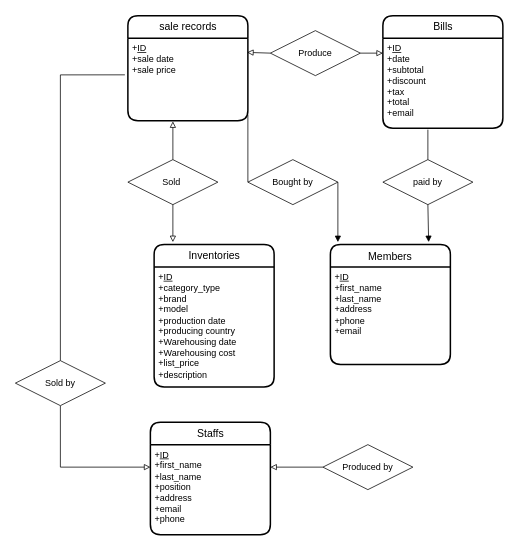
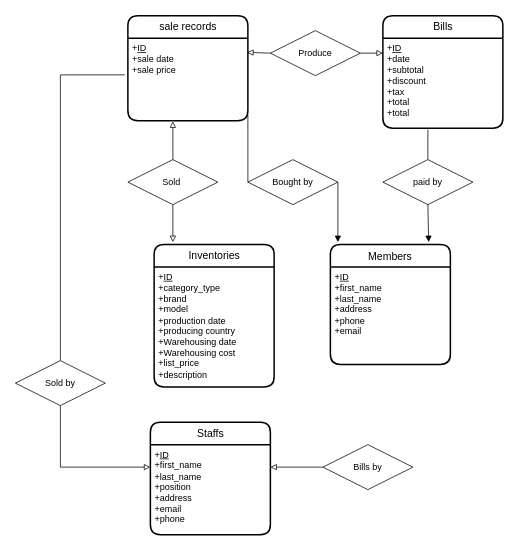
node "+ID +date +subtotal +discount +tax +total +email": label "+ID +date +subtotal +discount +tax +total +email" -> "+ID +date +subtotal +discount +tax +total +total"
node "Produced by": label "Produced by" -> "Bills by"
